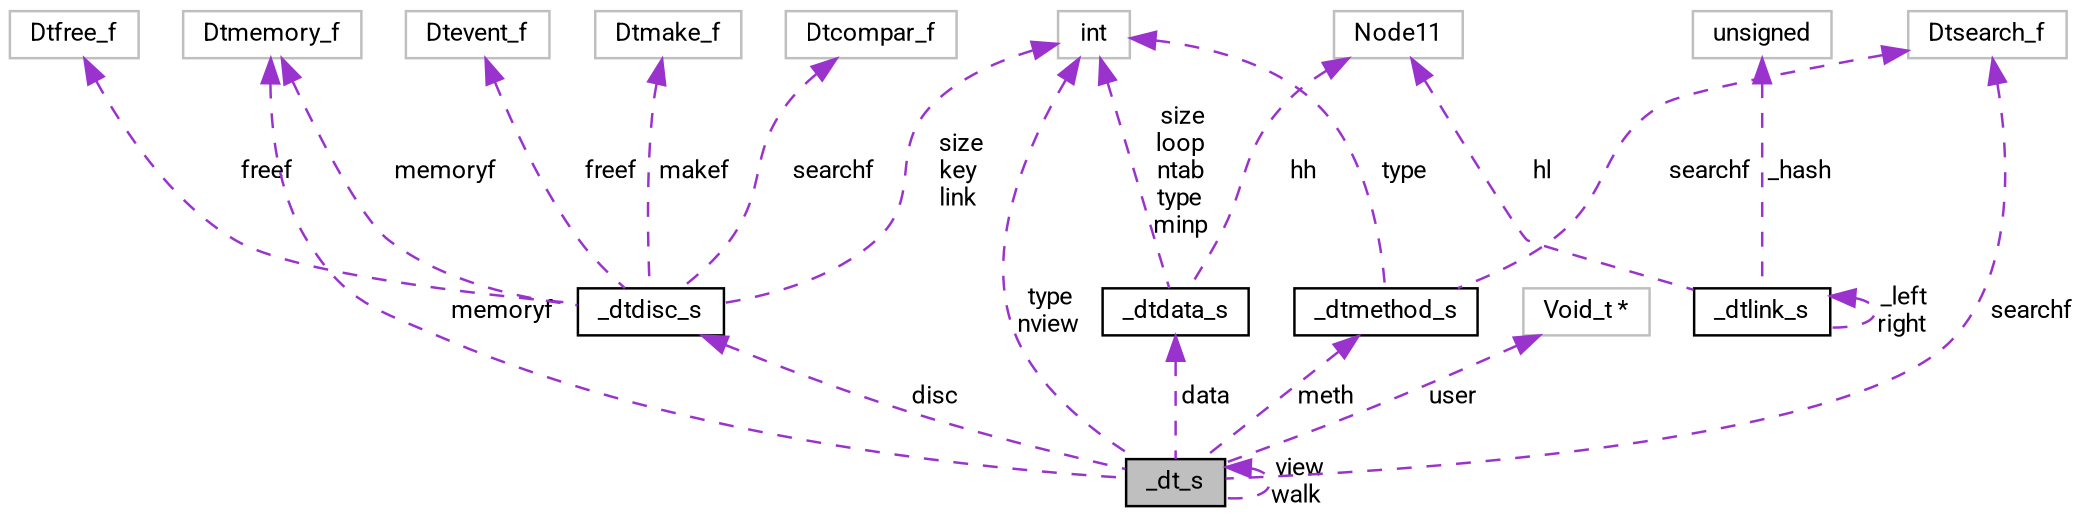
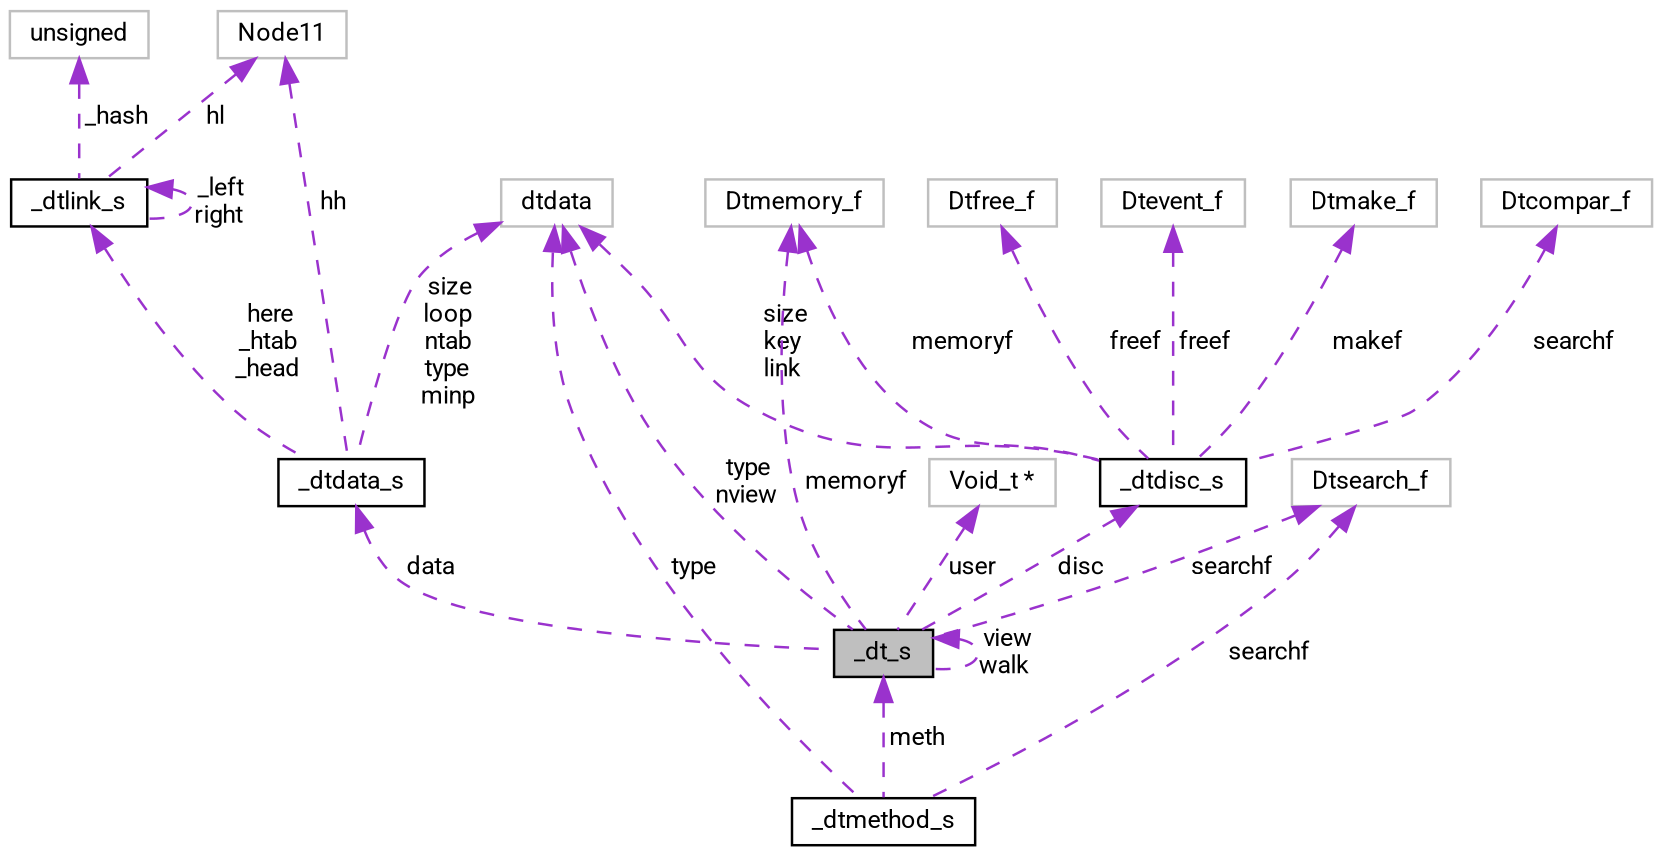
node "int": label "int" -> "dtdata"
edge "_dtdata_s" -> "_dtlink_s": added, label "here _htab _head"
edge "_dt_s" -> "_dtmethod_s": reversed
